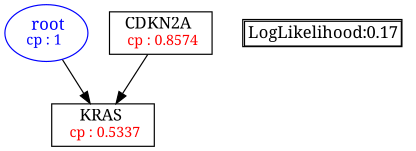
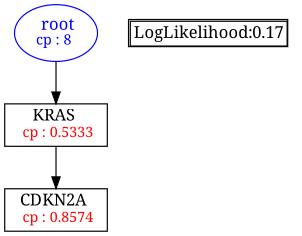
node "root": text "cp : 1" -> "cp : 8"
edge "CDKN2A" -> "KRAS": reversed
node "KRAS": text "cp : 0.5337" -> "cp : 0.5333"
